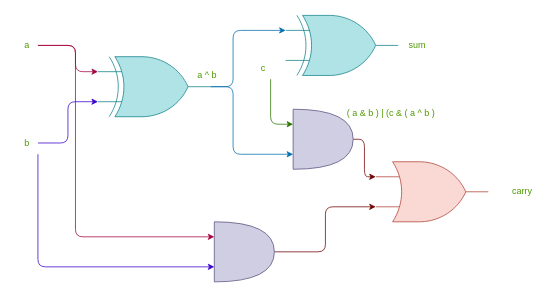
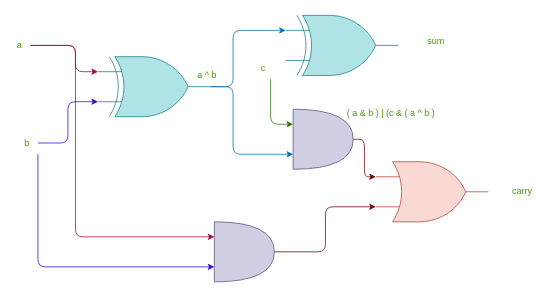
node "a": moved (27, 45) -> (19, 45)
node "sum": moved (417, 45) -> (435, 42)
